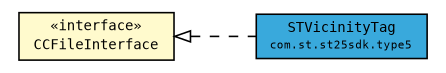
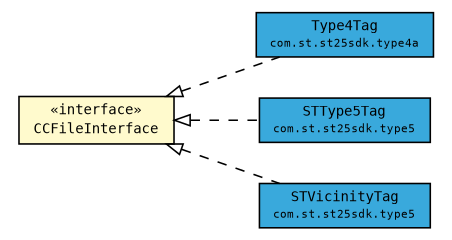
node "Type4Tag": added
node "STType5Tag": added
